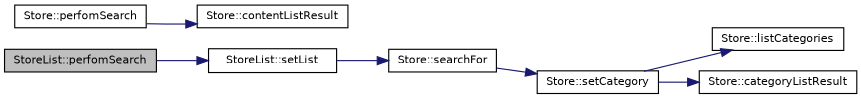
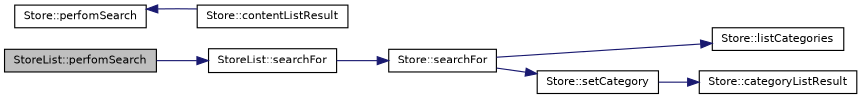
edge "Store::perfomSearch" -> "Store::contentListResult": reversed
node "StoreList::setList": label "StoreList::setList" -> "StoreList::searchFor"
edge "Store::setCategory" -> "Store::listCategories": now "Store::searchFor" -> "Store::listCategories"
